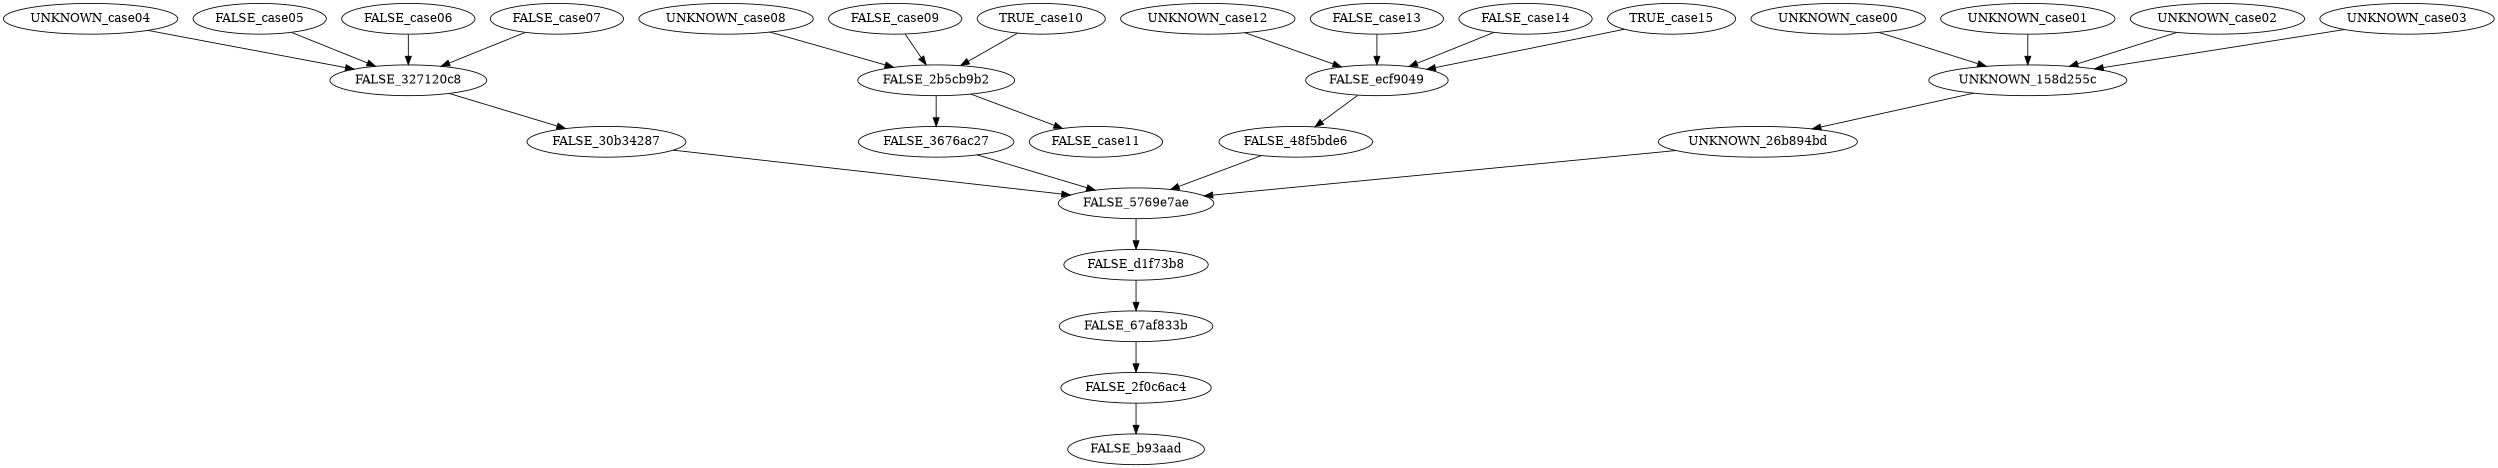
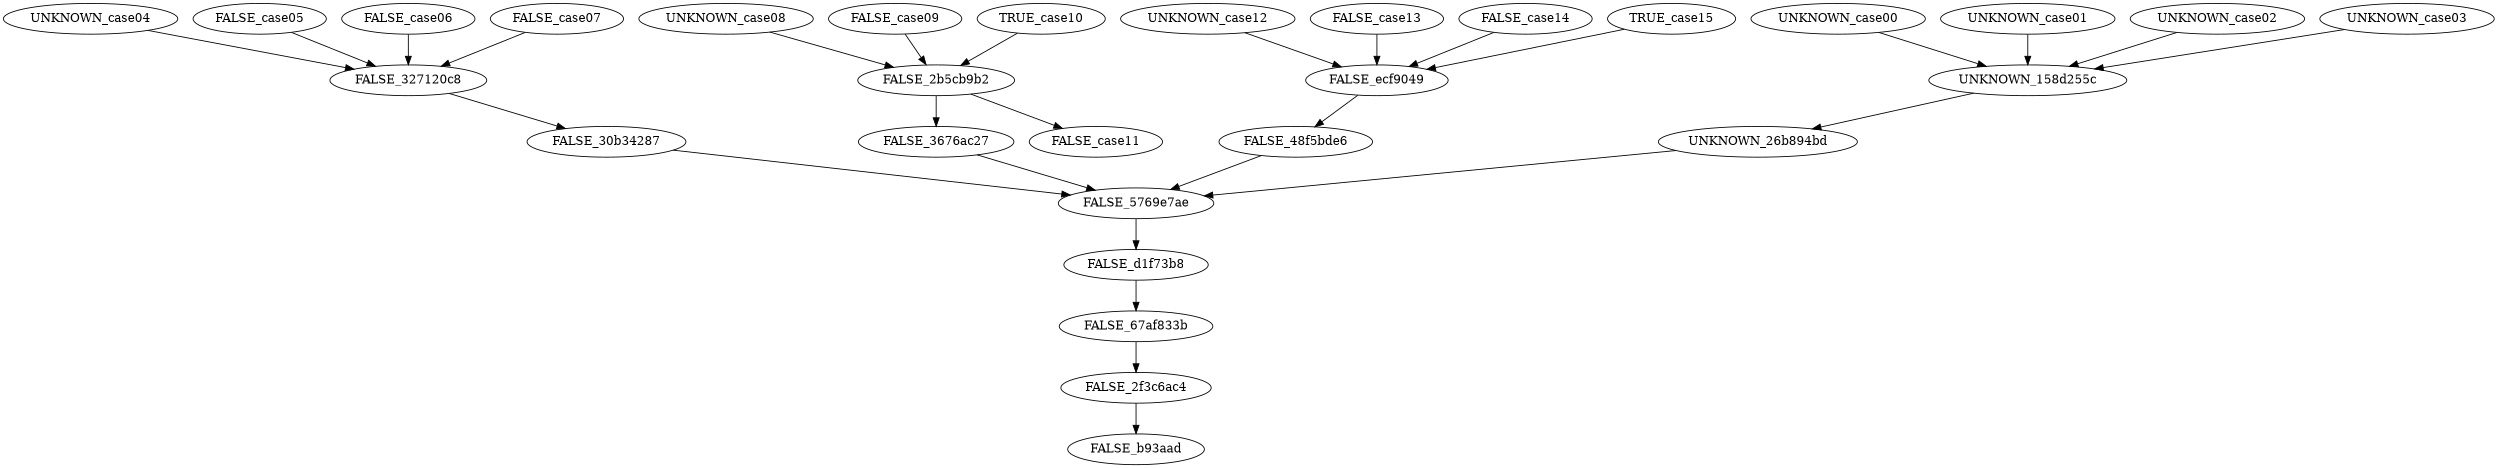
node "FALSE_2f0c6ac4": label "FALSE_2f0c6ac4" -> "FALSE_2f3c6ac4"
